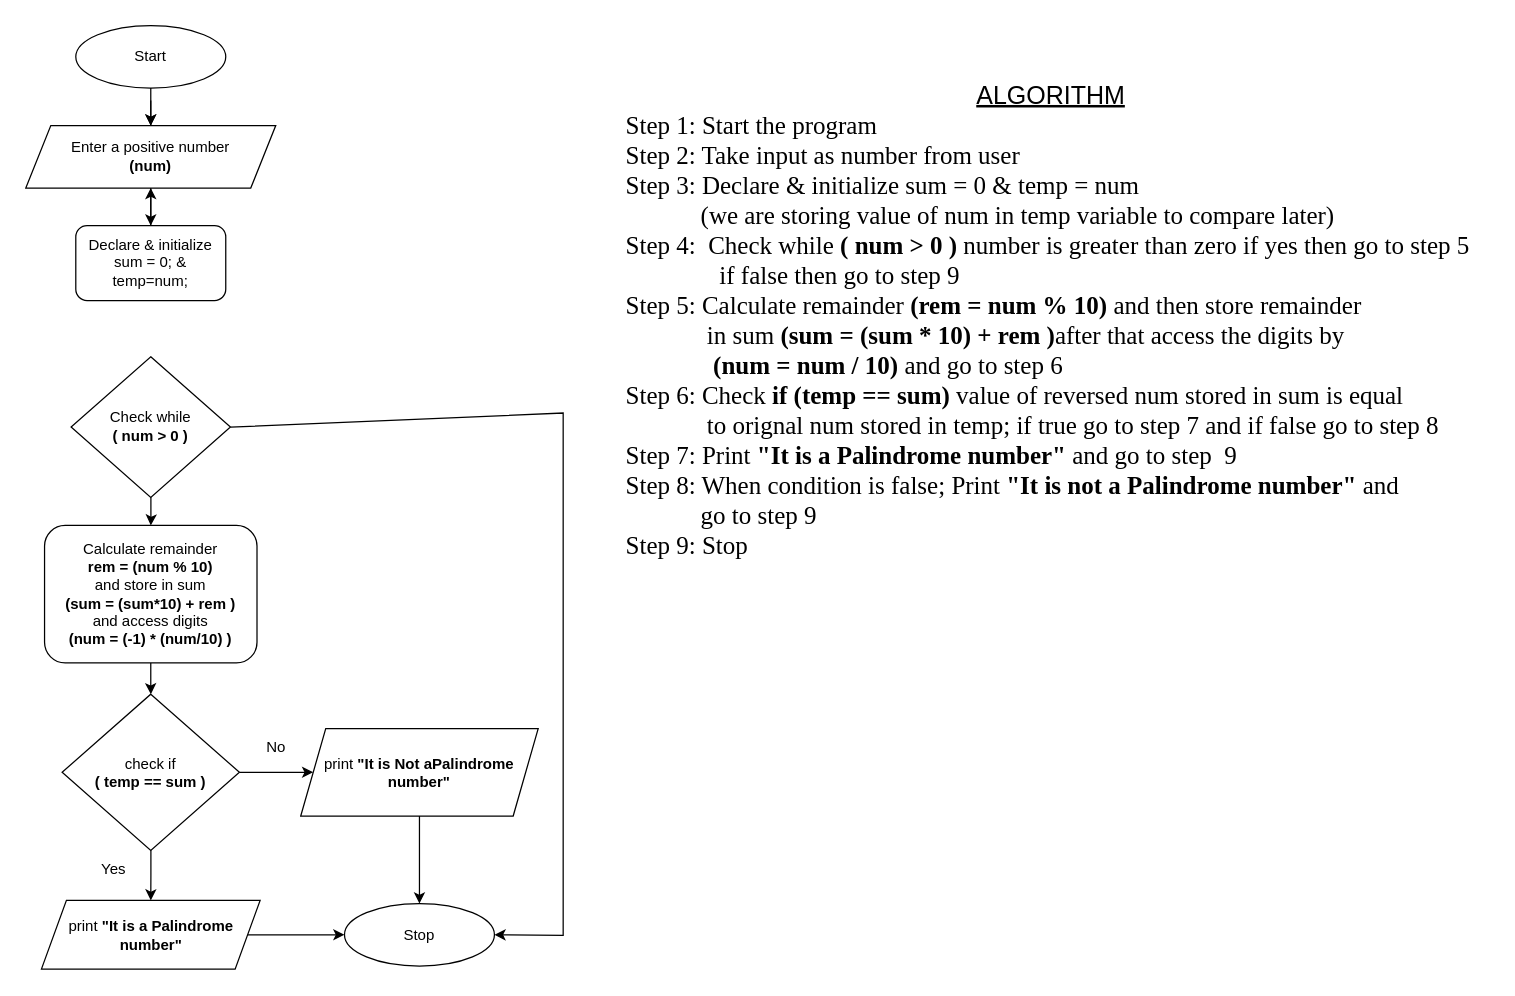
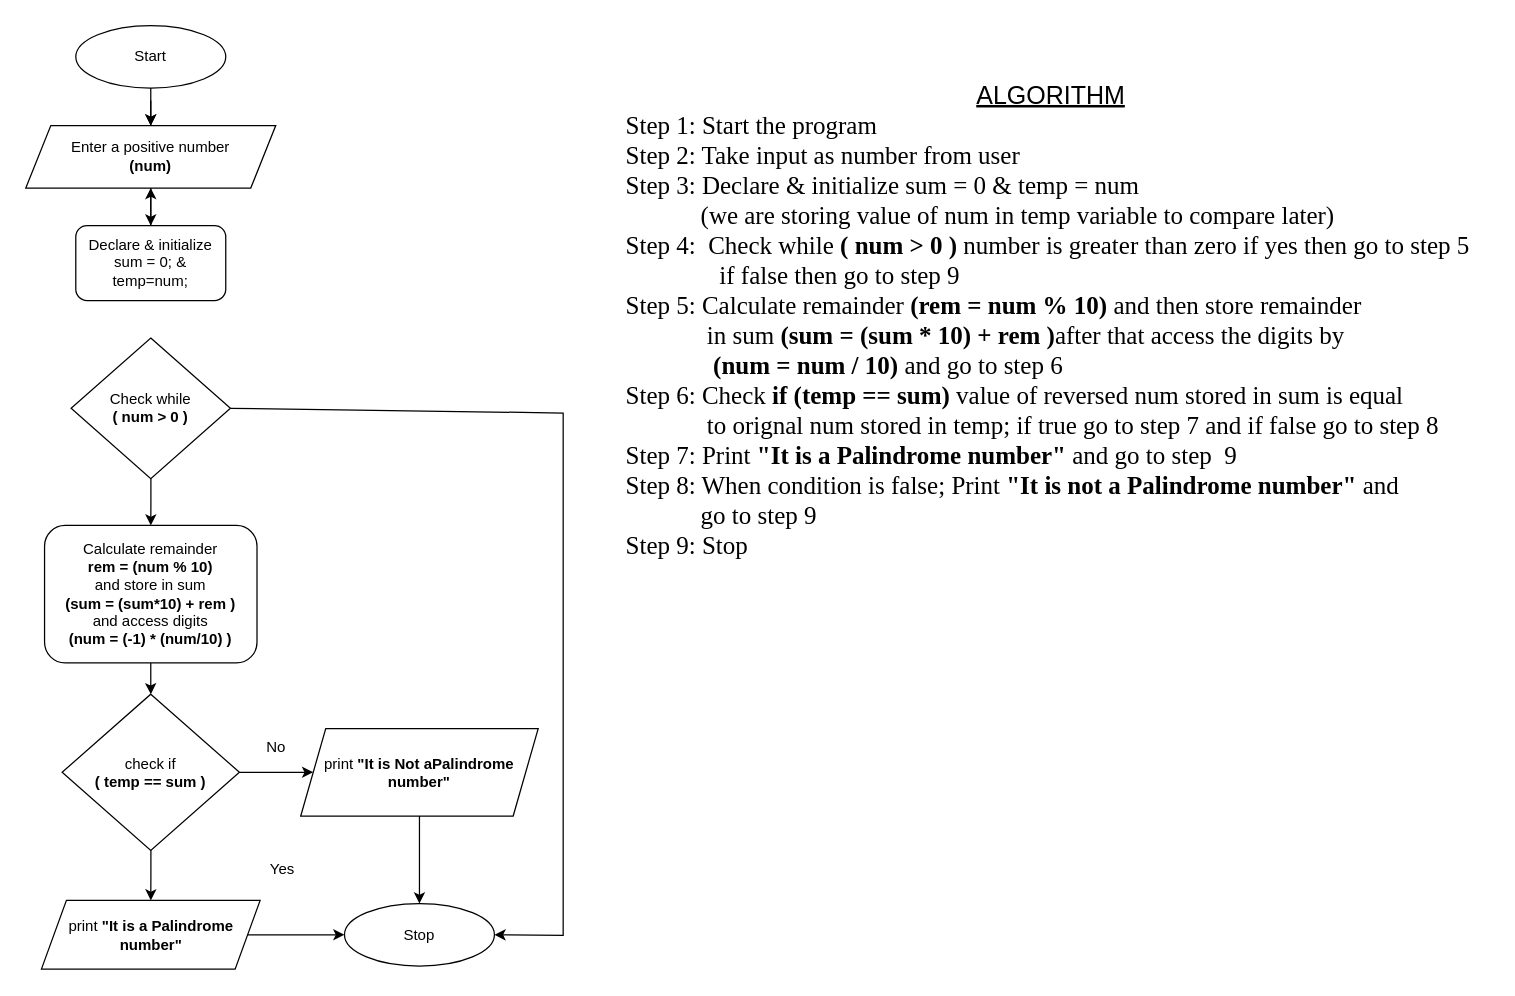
node "Check while ( num > 0 )": moved (151, 427) -> (151, 408)
node "Yes": moved (113, 869) -> (282, 869)
